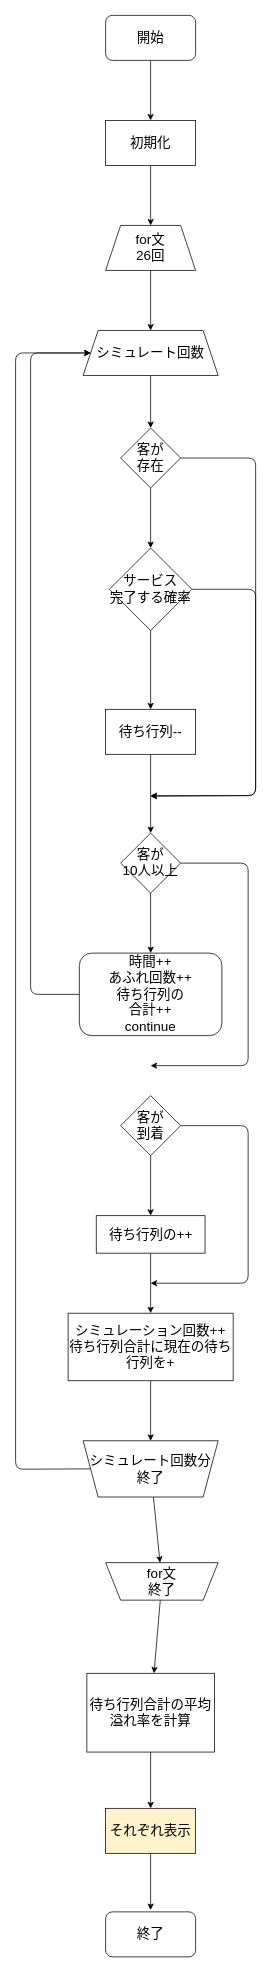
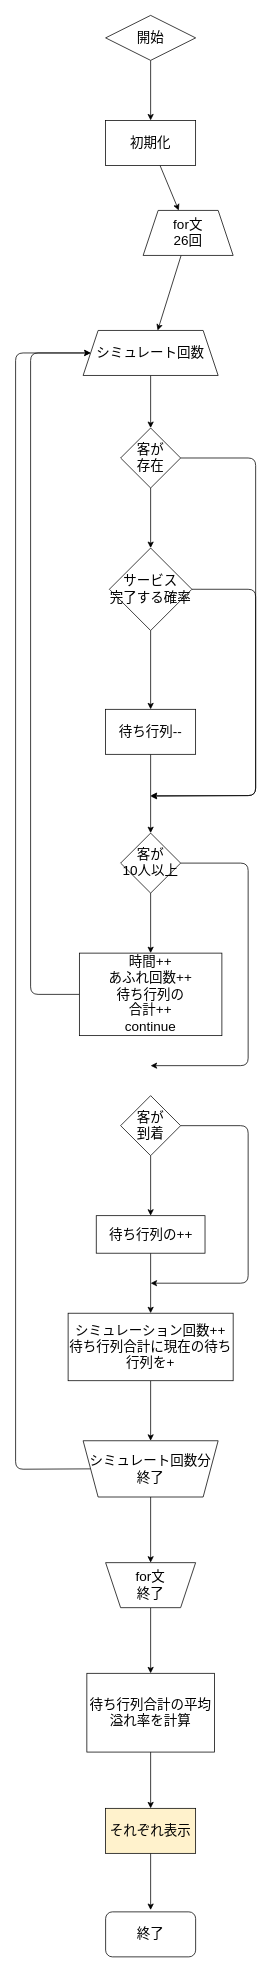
node "開始": shape rounded rectangle -> diamond
node "for文 26回": moved (150, 248) -> (188, 233)
node "時間++ あふれ回数++ 待ち行列の 合計++ continue": shape rounded rectangle -> rectangle
node "for文 終了": size 113x38 -> 90x45
